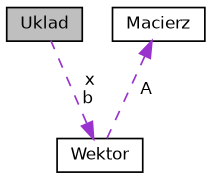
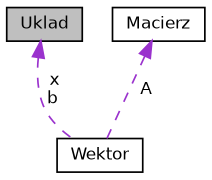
edge "Uklad" -> "Wektor": reversed
